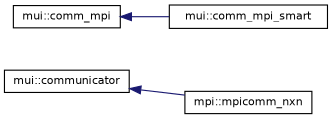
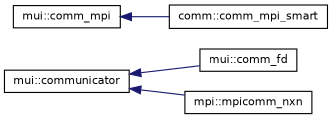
node "mui::comm_mpi_smart": label "mui::comm_mpi_smart" -> "comm::comm_mpi_smart"
node "mui::comm_fd": added
